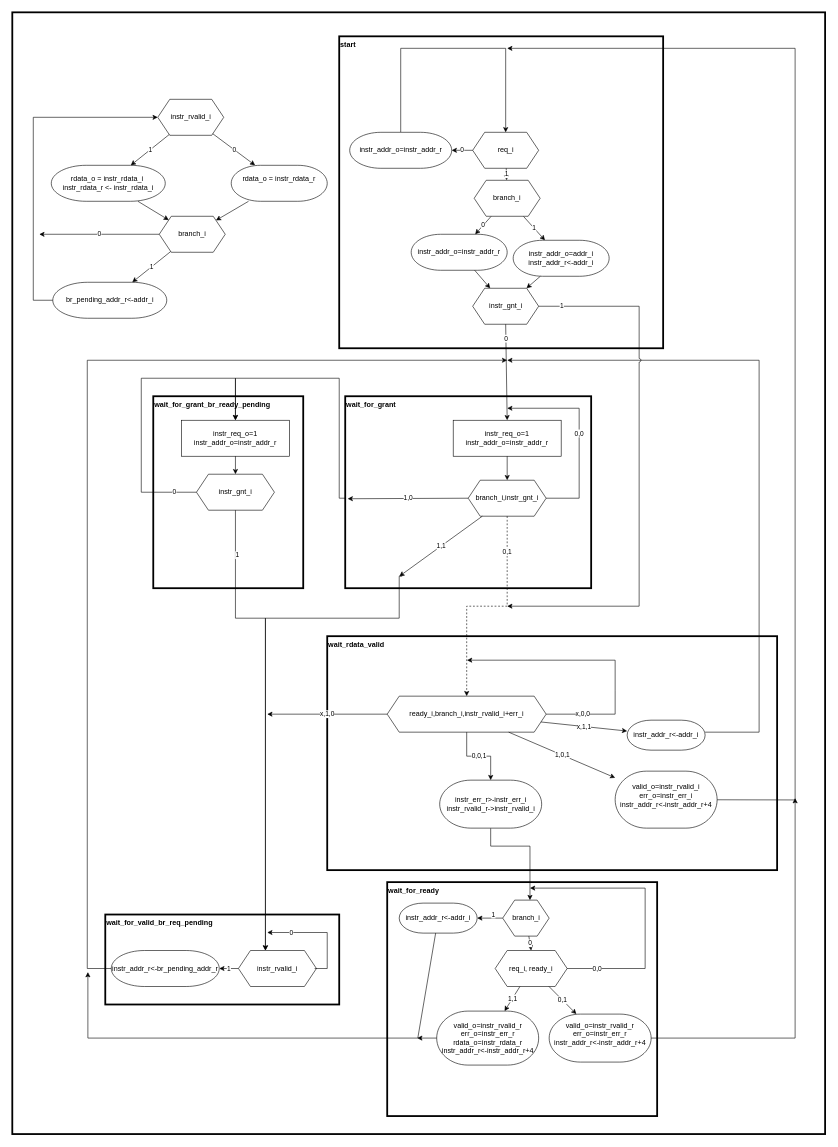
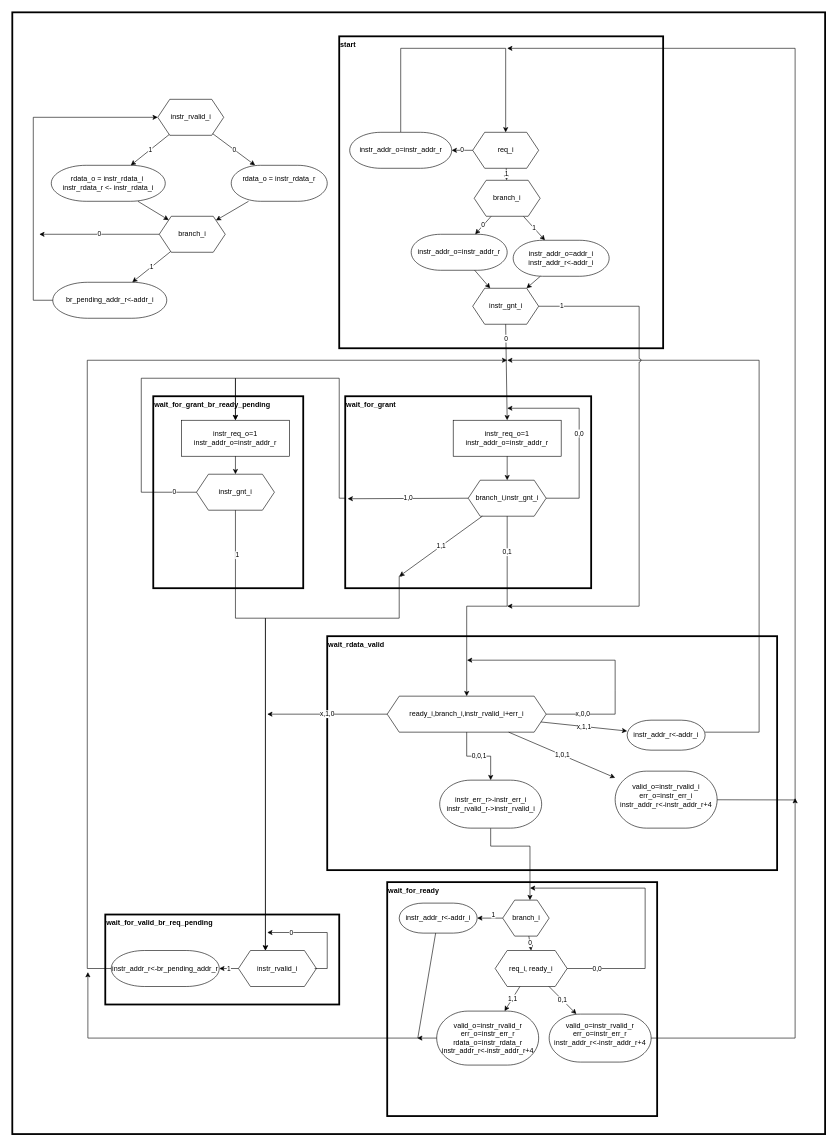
edge "branch_i,instr_gnt_i" -> "ready_i,branch_i,instr_rvalid_i+err_i": style dashed -> solid
